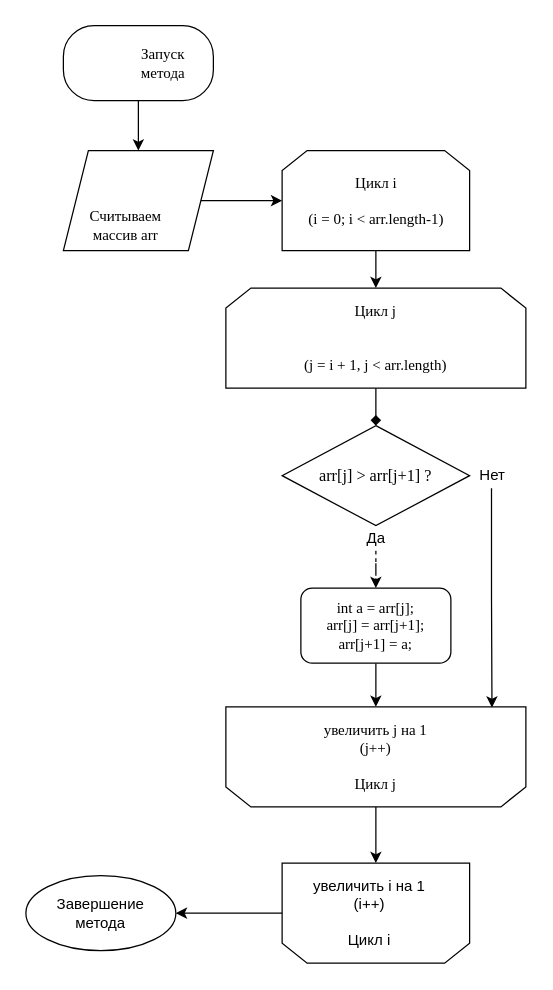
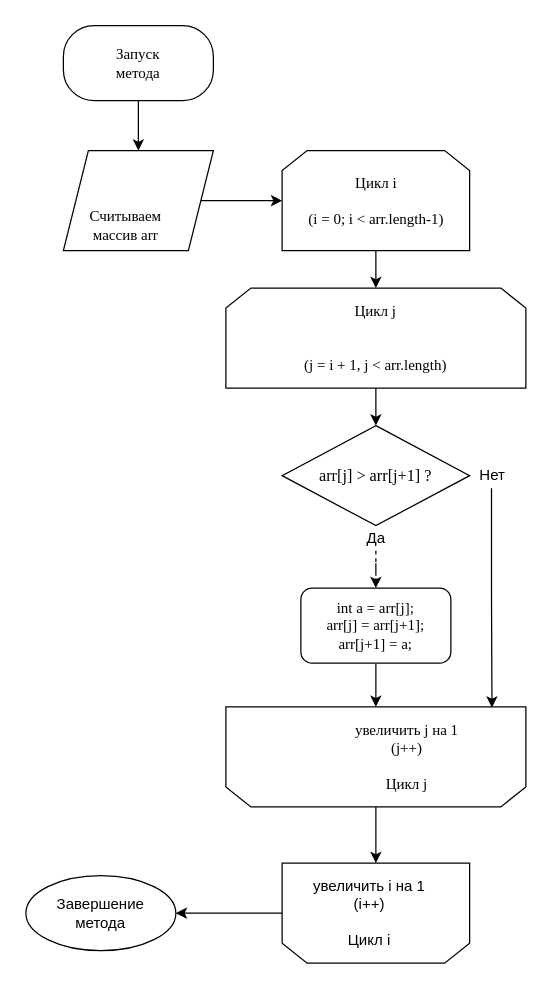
node "Запуск метода": moved (163, 63) -> (138, 63)
edge "Цикл j (j = i + 1, j < arr.length)" -> "arr[j] > arr[j+1] ?": arrowhead diamond -> classic
node "увеличить j на 1 (j++) Цикл j": moved (376, 757) -> (407, 757)
